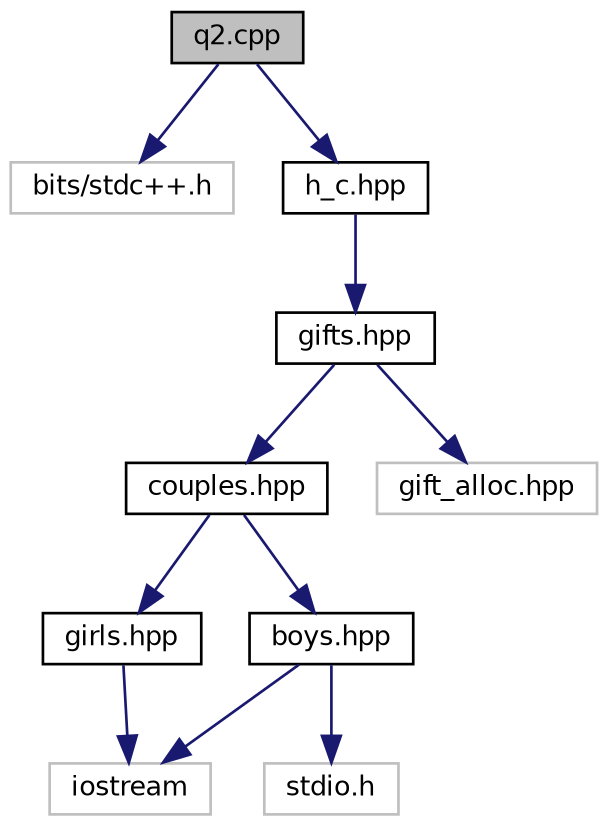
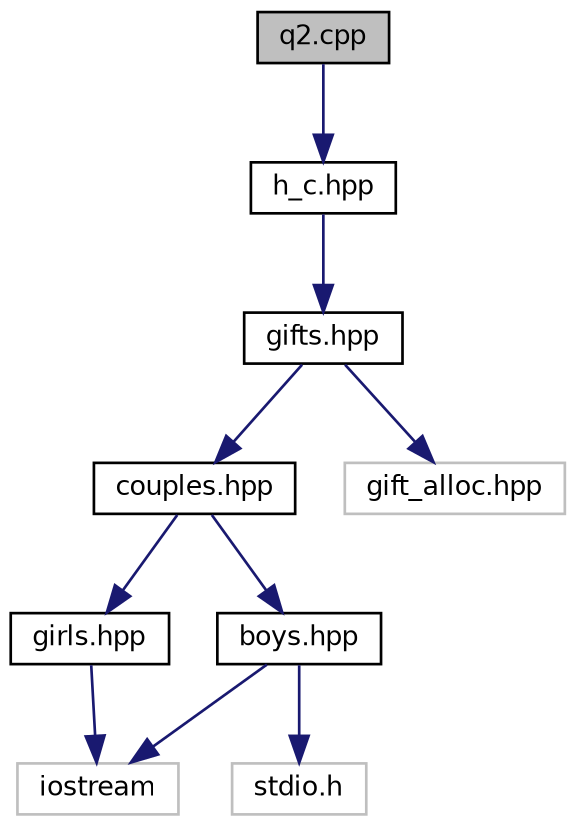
node "bits/stdc++.h": removed
